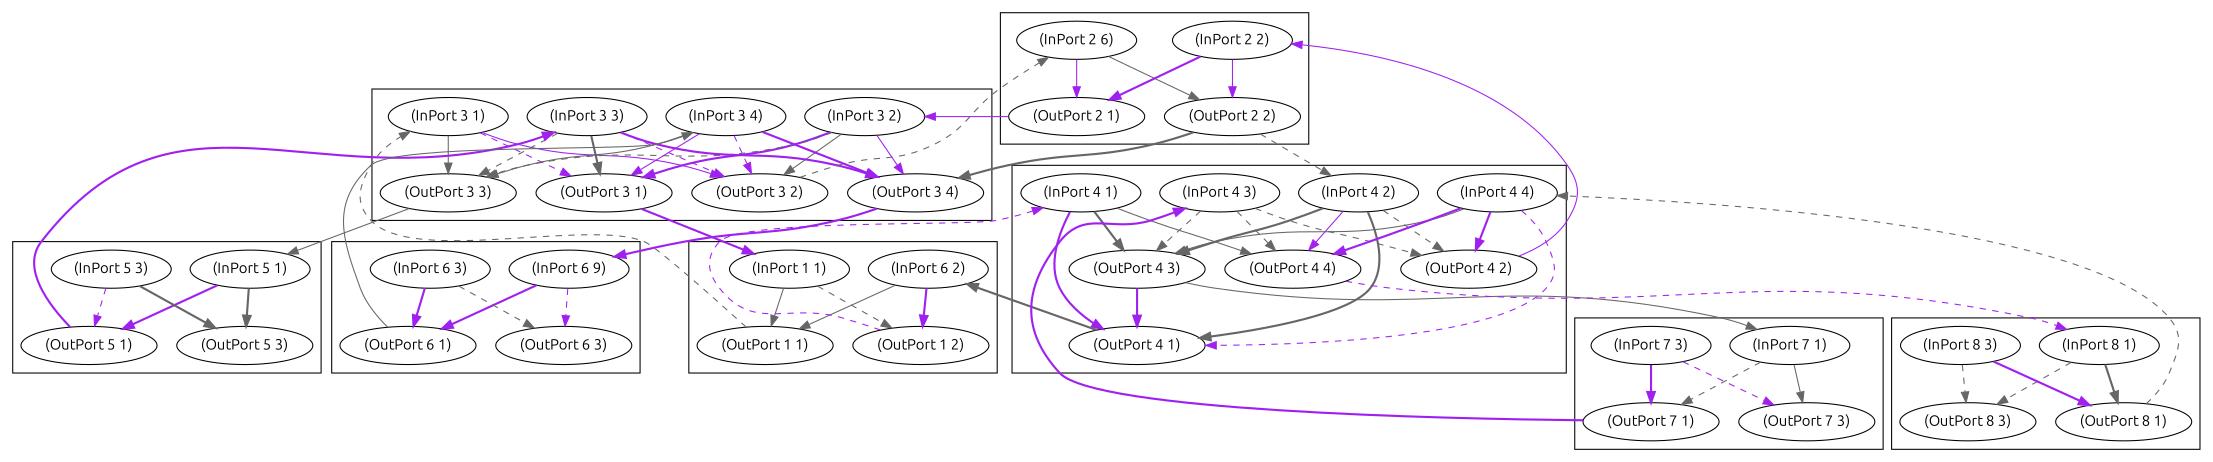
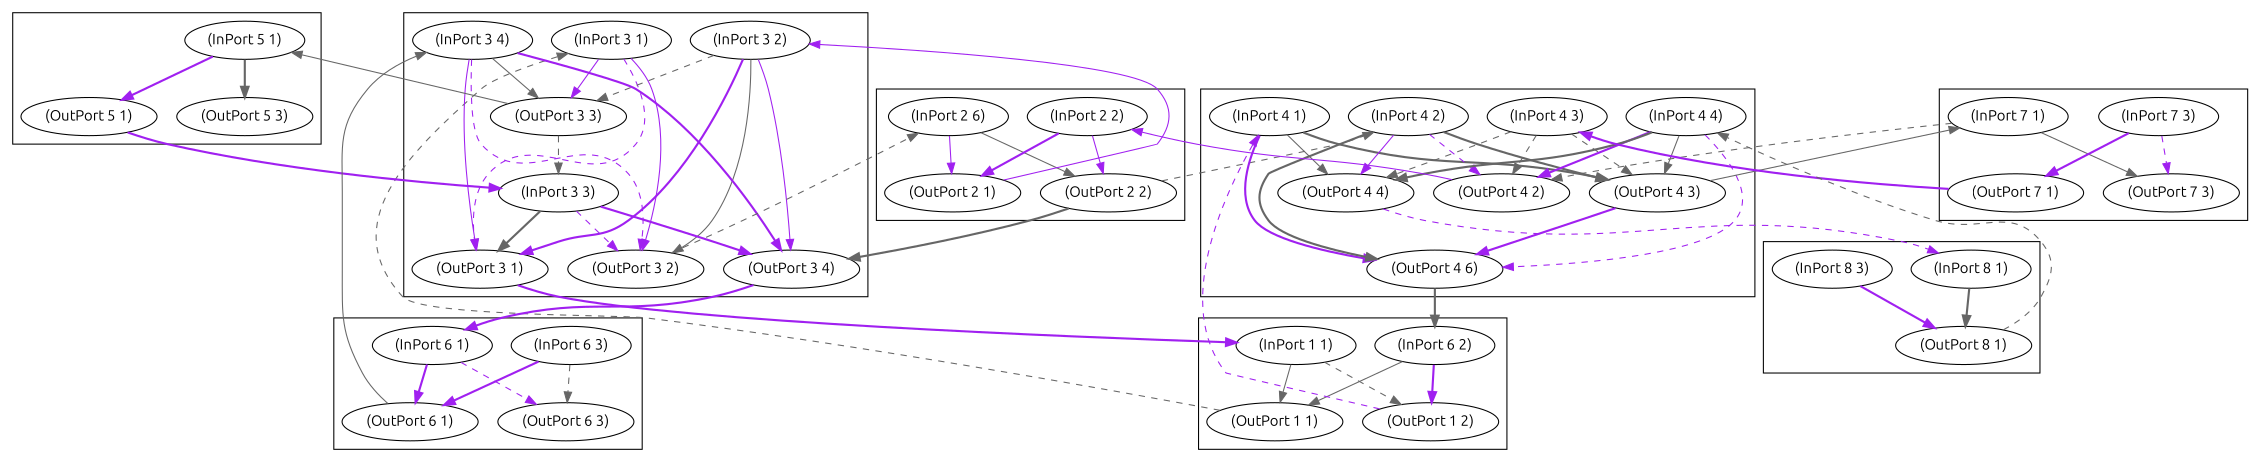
edge "(InPort 3 1)" -> "(OutPort 3 3)": color gray40 -> purple
edge "(InPort 3 3)" -> "(OutPort 3 3)": reversed
edge "(InPort 4 2)" -> "(OutPort 4 2)": color gray40 -> purple
edge "(InPort 4 4)" -> "(OutPort 4 4)": color purple -> gray40
node "(InPort 5 3)": removed
node "(InPort 6 9)": label "(InPort 6 9)" -> "(InPort 6 1)"
node "(OutPort 4 1)": label "(OutPort 4 1)" -> "(OutPort 4 6)"
edge "(InPort 7 1)" -> "(OutPort 7 1)": now "(InPort 7 1)" -> "(OutPort 4 2)"
node "(OutPort 8 3)": removed
